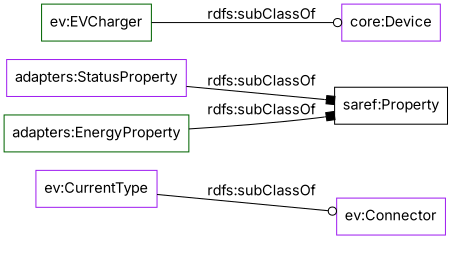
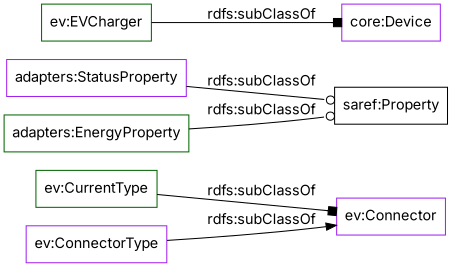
edge "ev:EVCharger" -> "core:Device": arrowhead odot -> box
edge "adapters:StatusProperty" -> "saref:Property": arrowhead box -> odot
edge "adapters:EnergyProperty" -> "saref:Property": arrowhead box -> odot
node "ev:CurrentType": color purple -> darkgreen
edge "ev:CurrentType" -> "ev:Connector": arrowhead odot -> box
node "ev:ConnectorType": added
